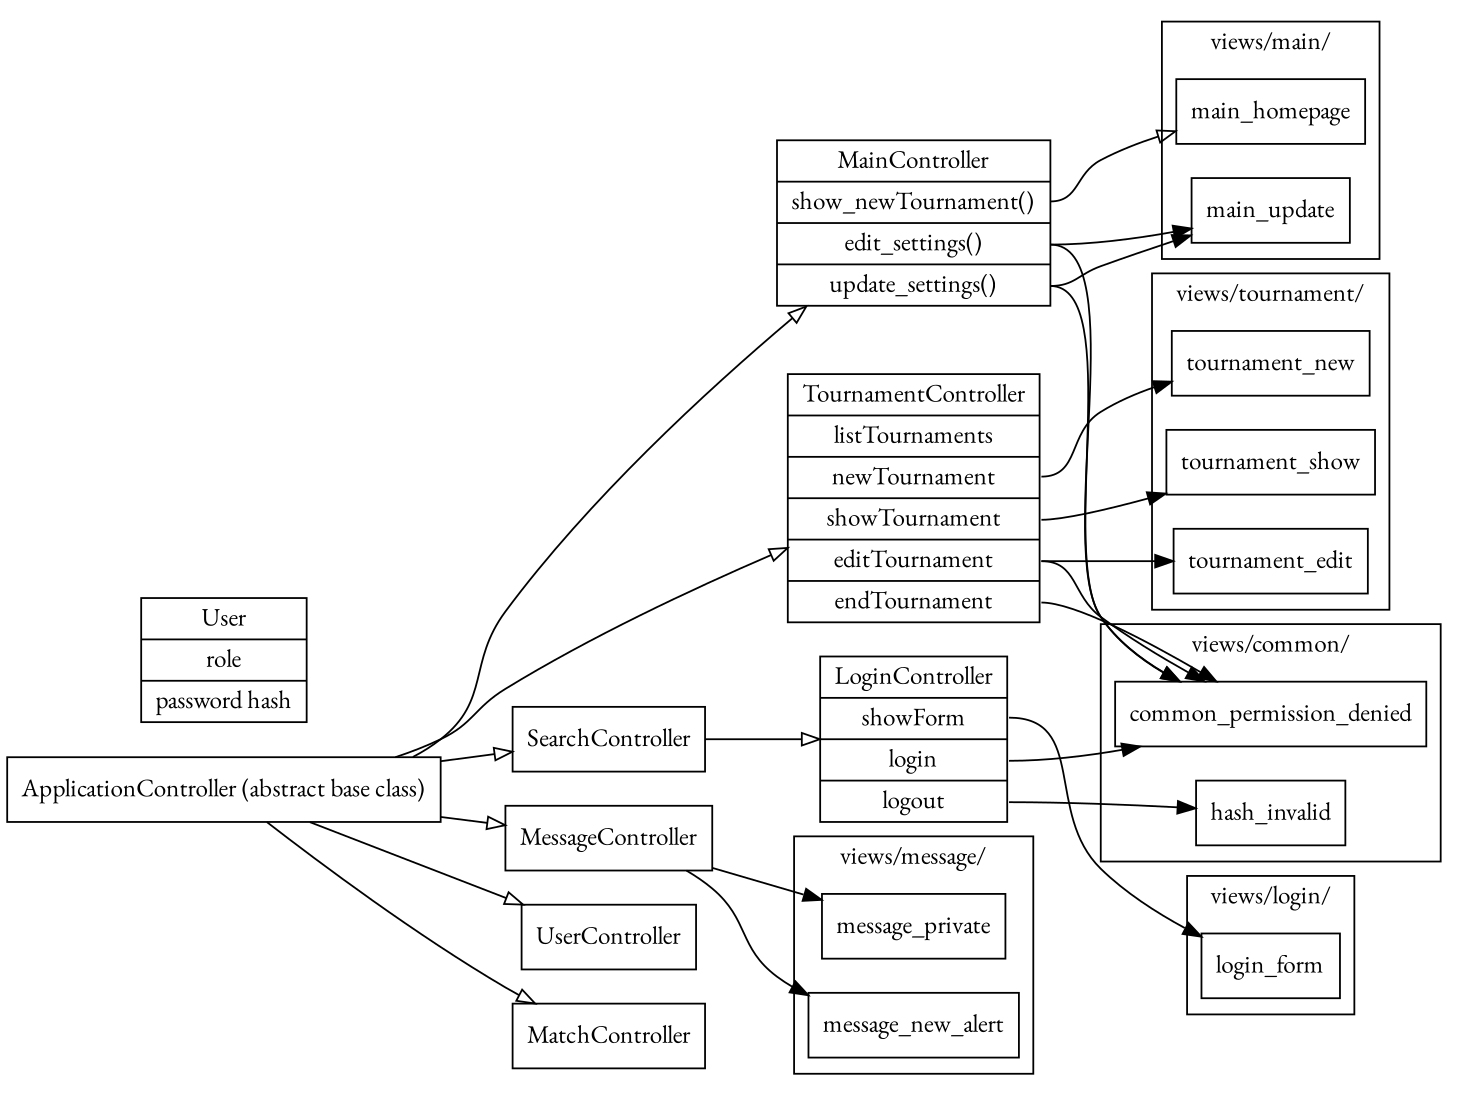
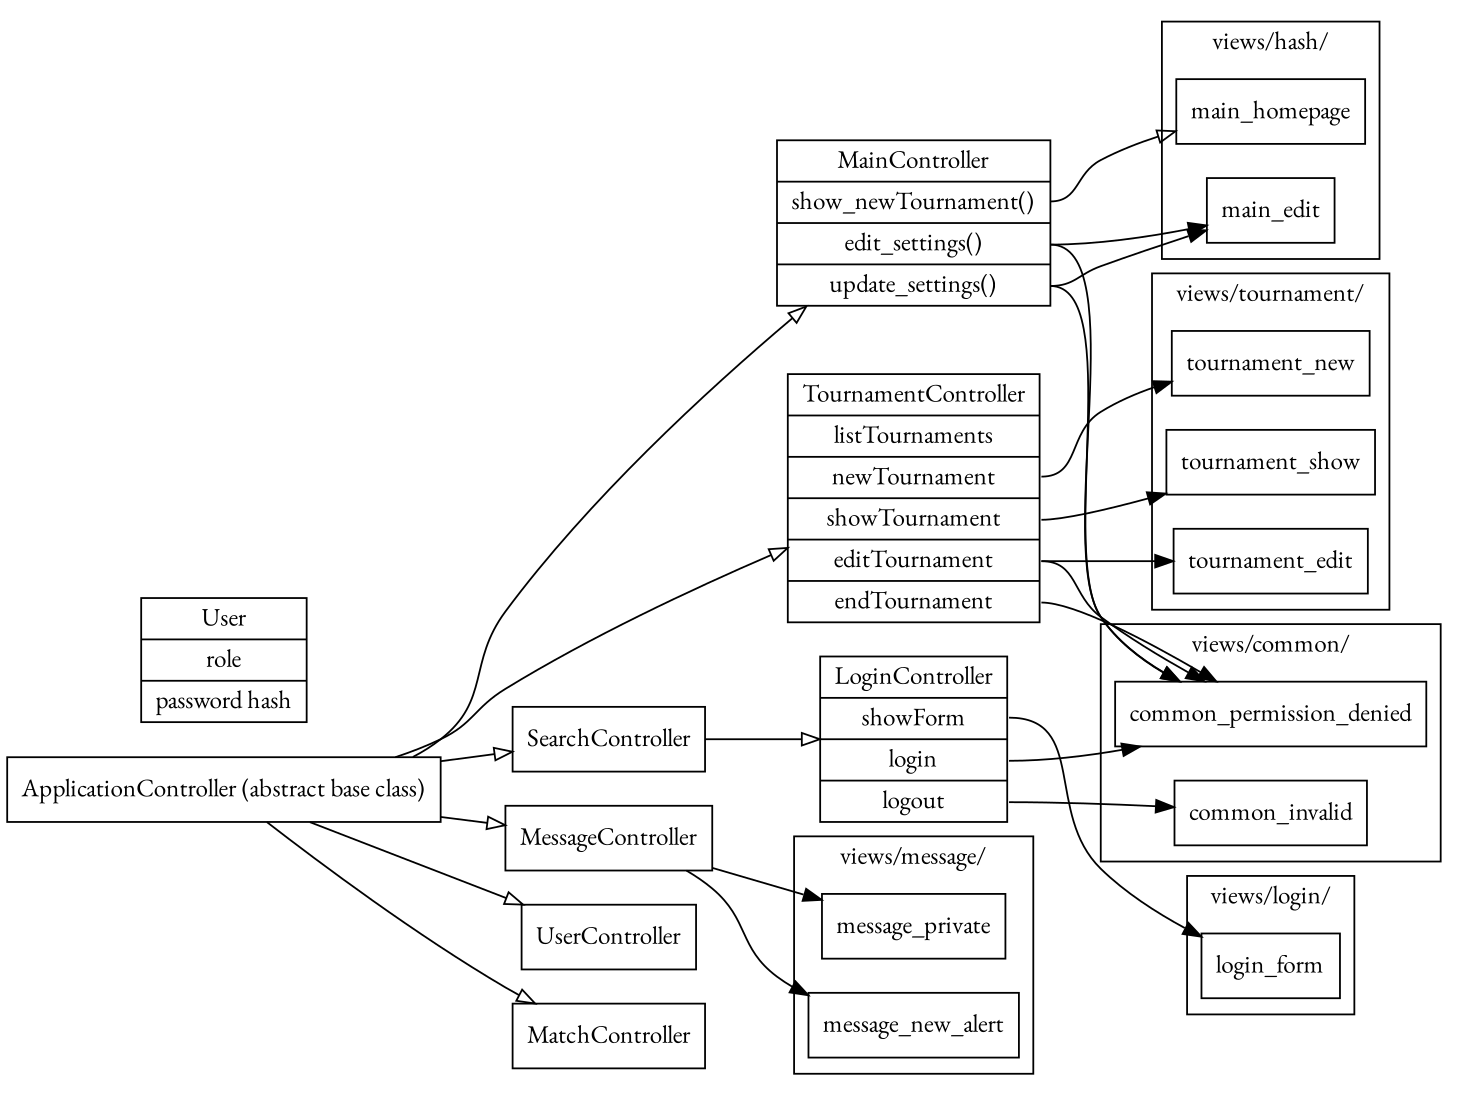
cluster "views/main/": label "views/main/" -> "views/hash/"
node "main_update": label "main_update" -> "main_edit"
node "hash_invalid": label "hash_invalid" -> "common_invalid"
